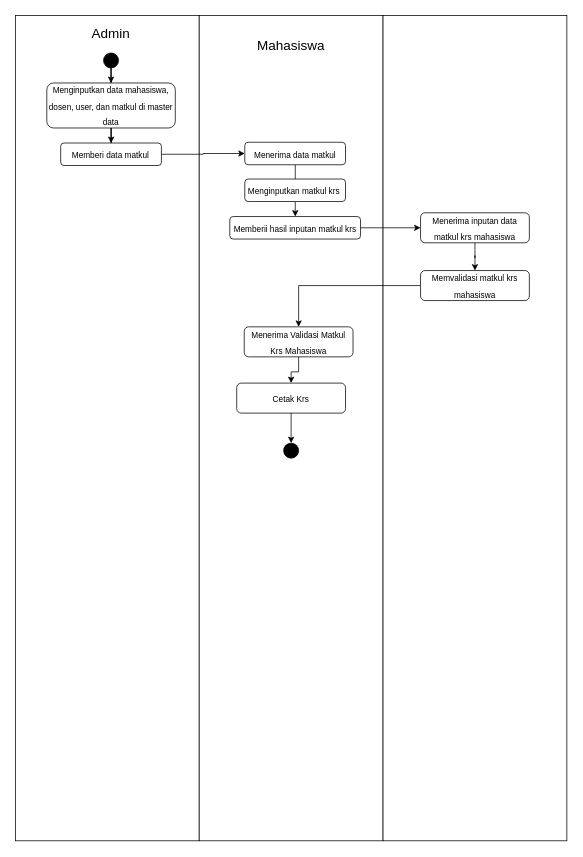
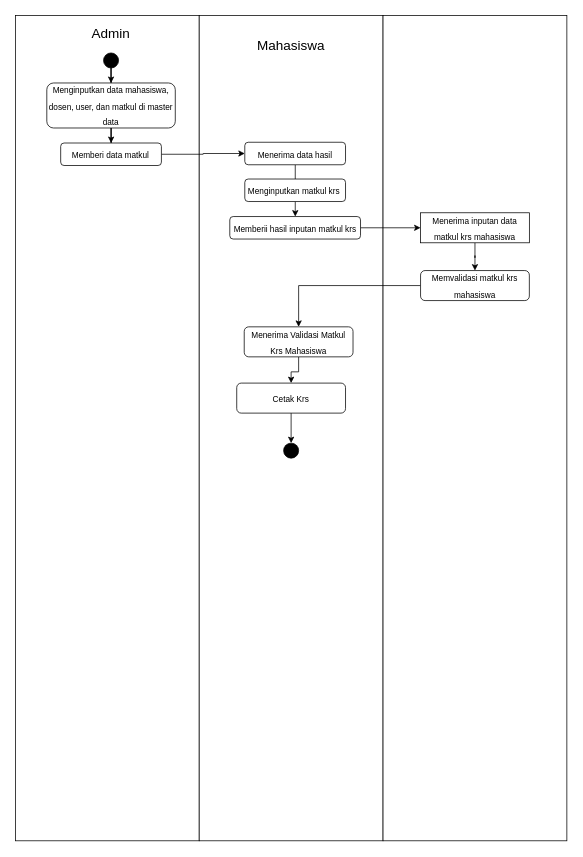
node "Menerima data matkul": label "Menerima data matkul" -> "Menerima data hasil"
node "Menerima inputan data matkul krs mahasiswa": shape rounded rectangle -> rectangle
